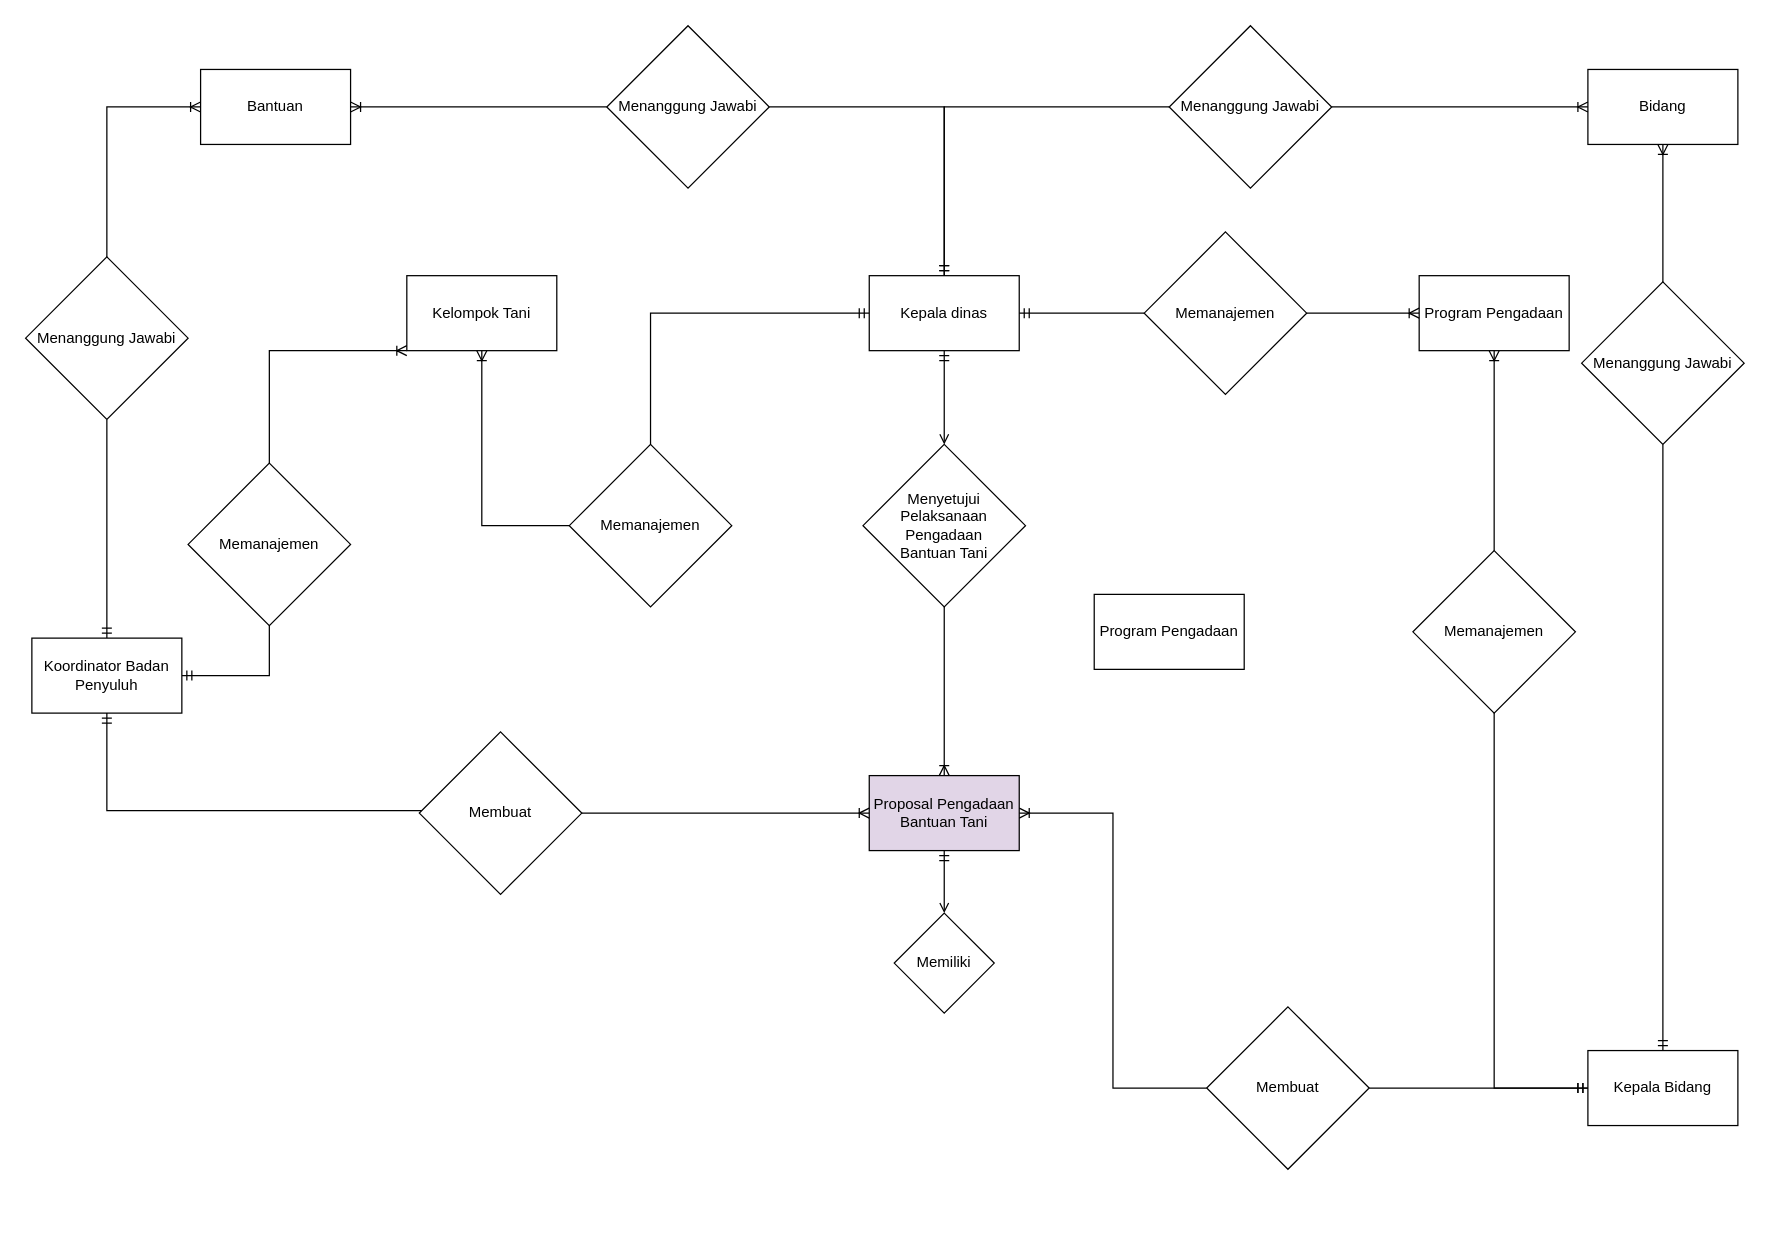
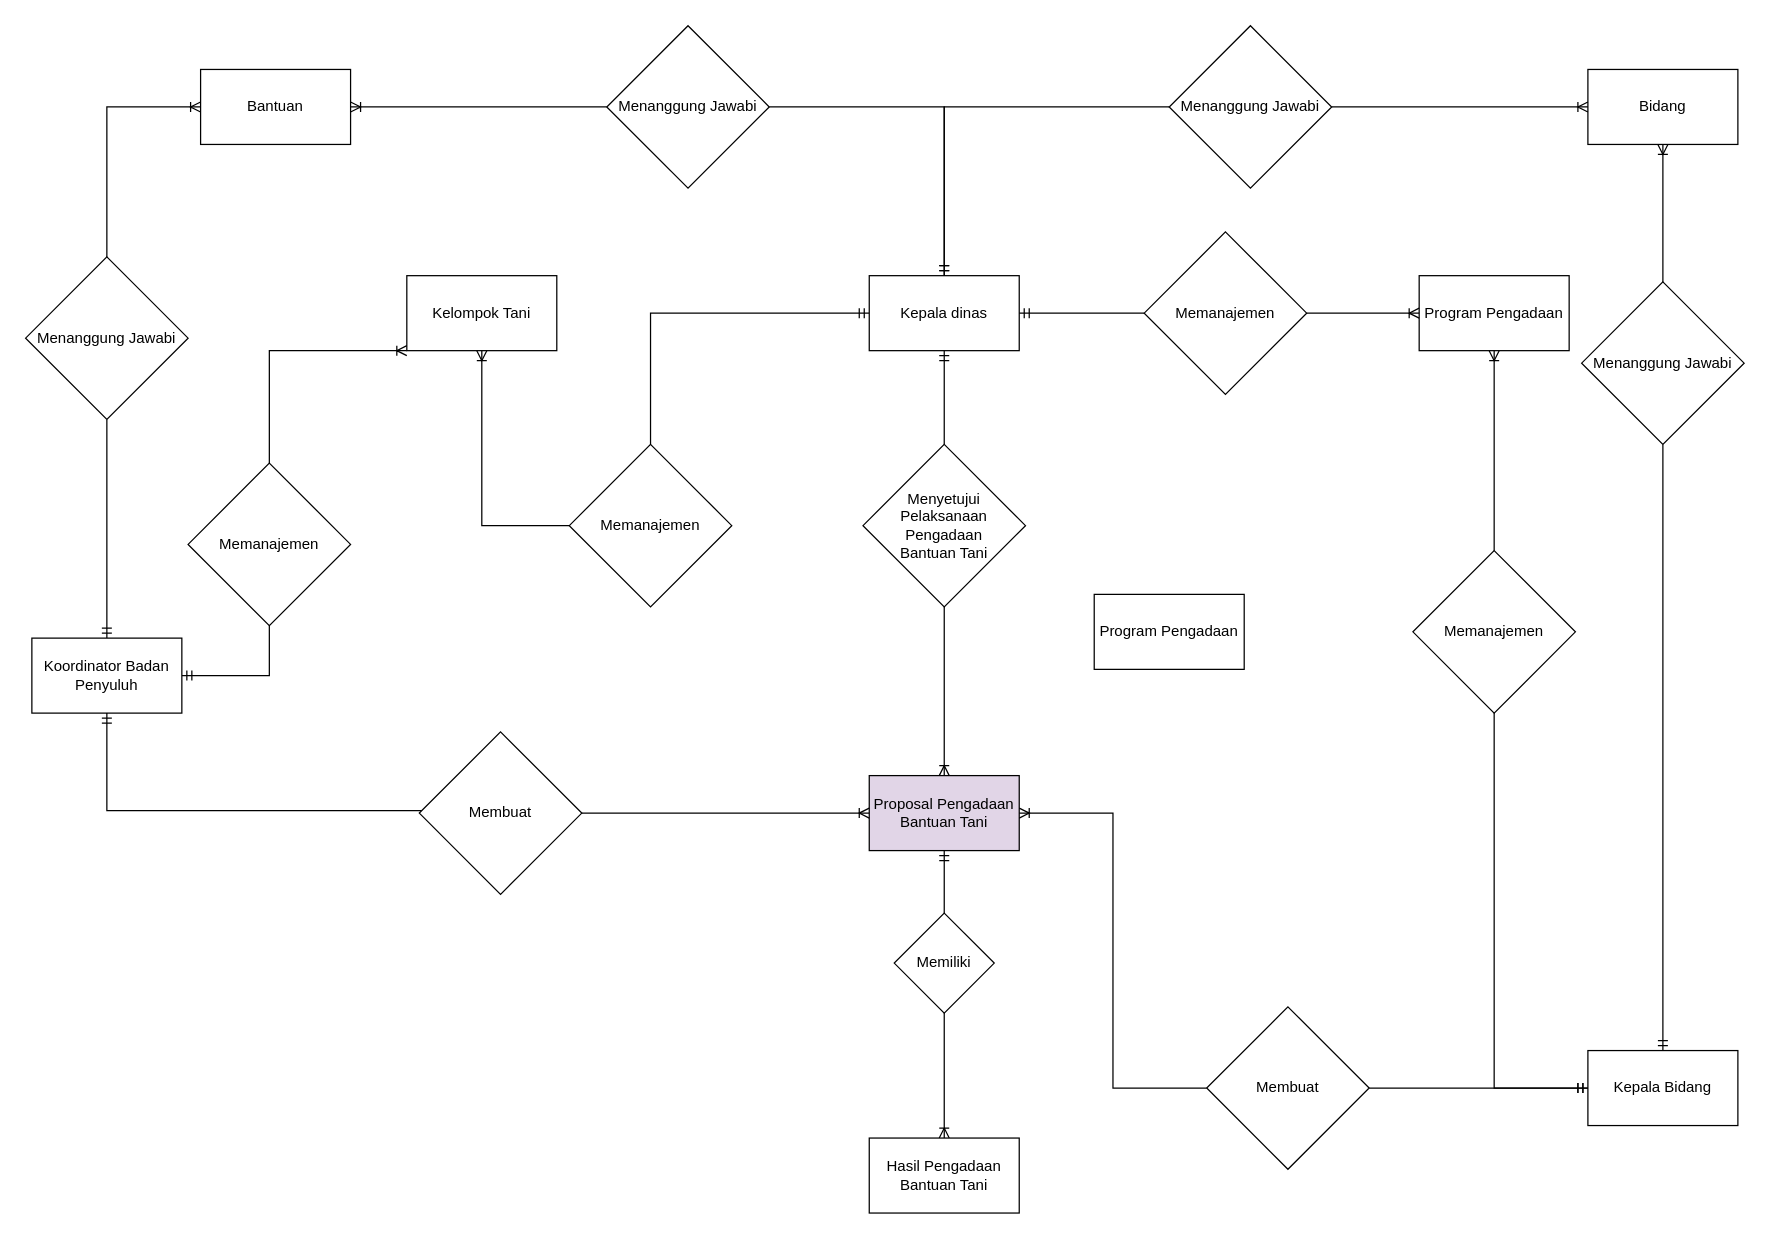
edge "Kepala dinas" -- "Menyetujui Pelaksanaan Pengadaan Bantuan Tani": arrowhead open -> none
edge "Proposal Pengadaan Bantuan Tani" -- "Memiliki": arrowhead open -> none
edge "Memiliki" -> "Hasil Pengadaan Bantuan Tani": added
node "Hasil Pengadaan Bantuan Tani": added
